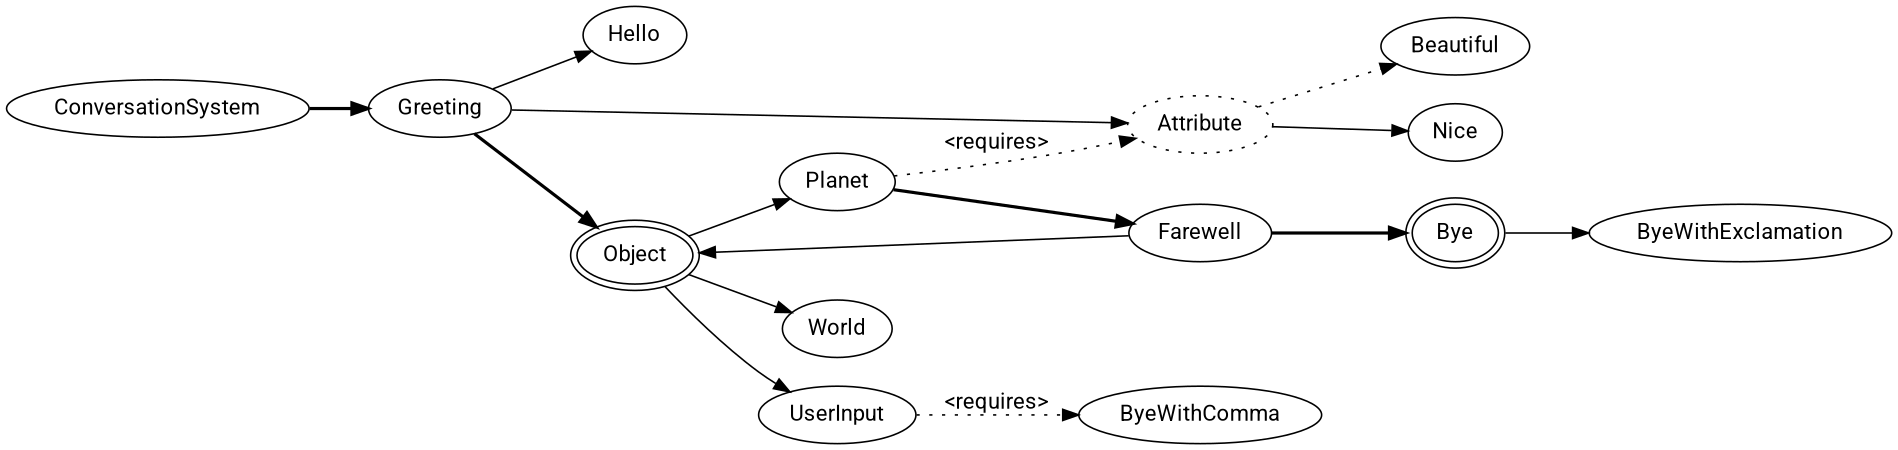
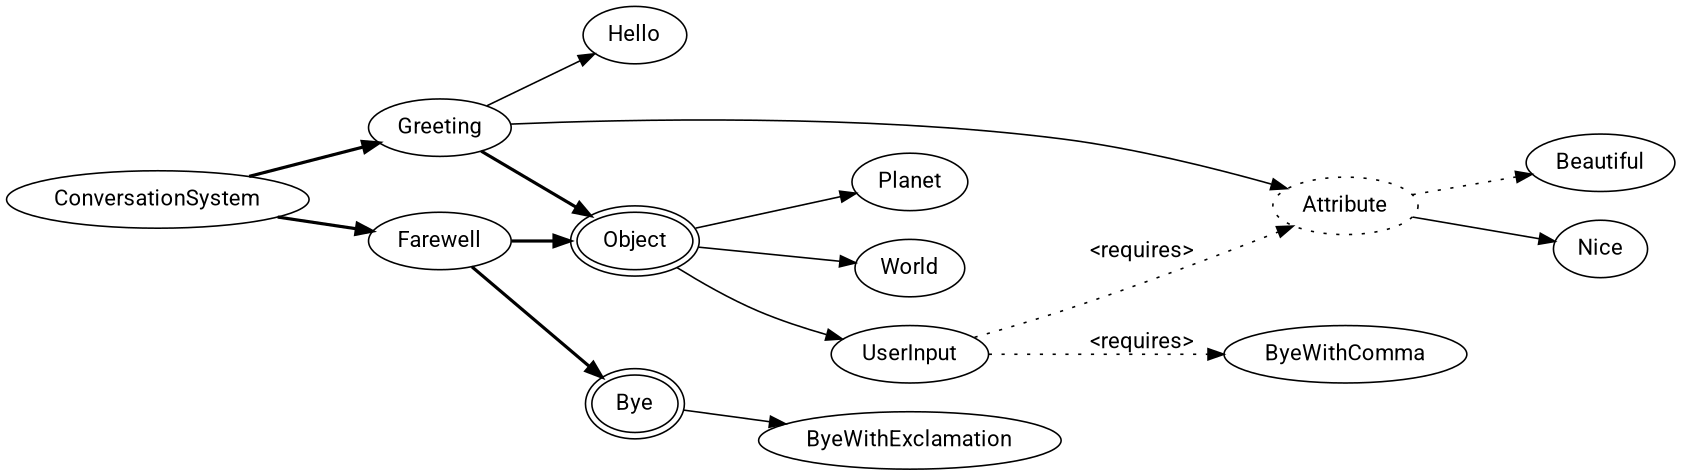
edge "Planet" -> "Attribute": now "UserInput" -> "Attribute"
edge "Planet" -> "Farewell": now "ConversationSystem" -> "Farewell"
edge "Farewell" -> "Object": style solid -> bold
